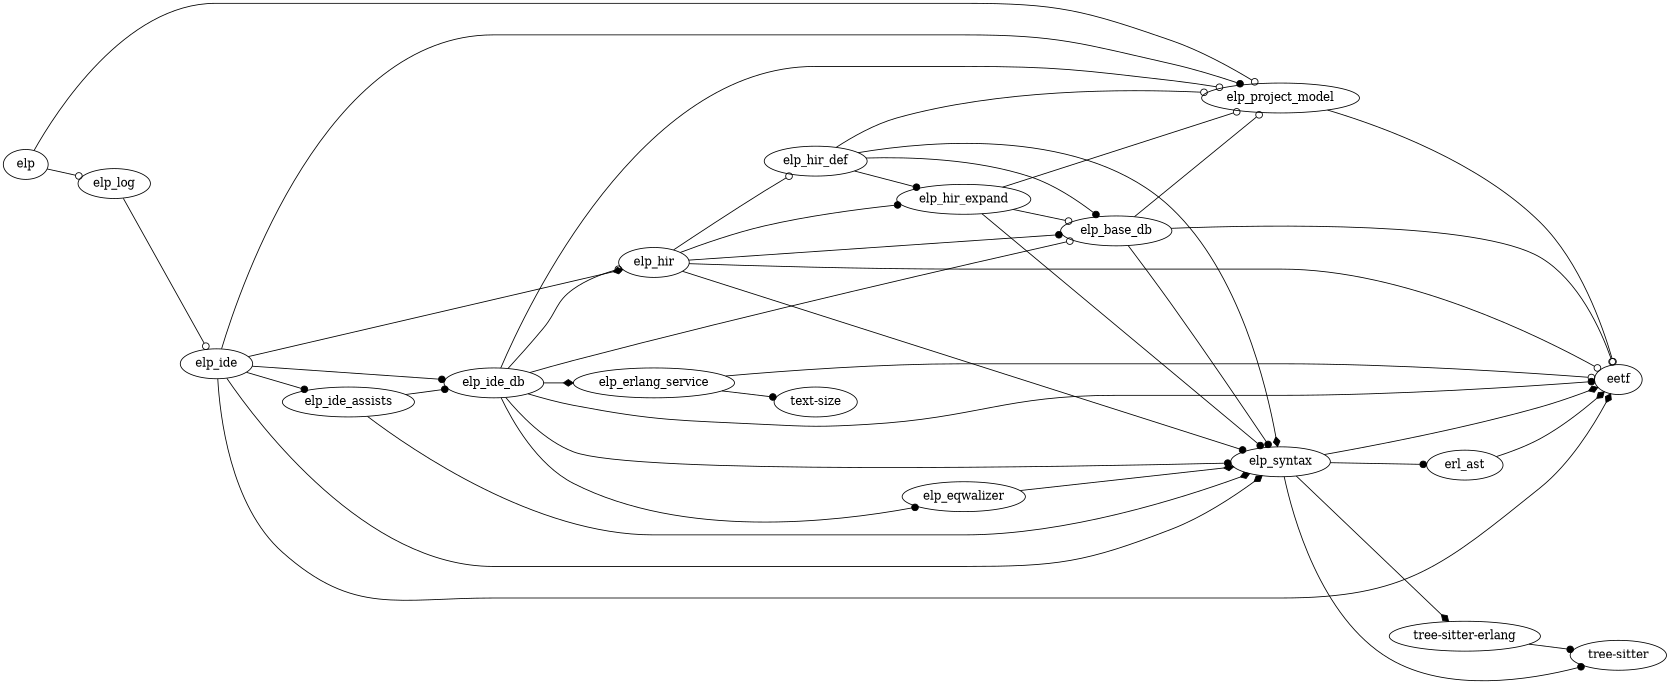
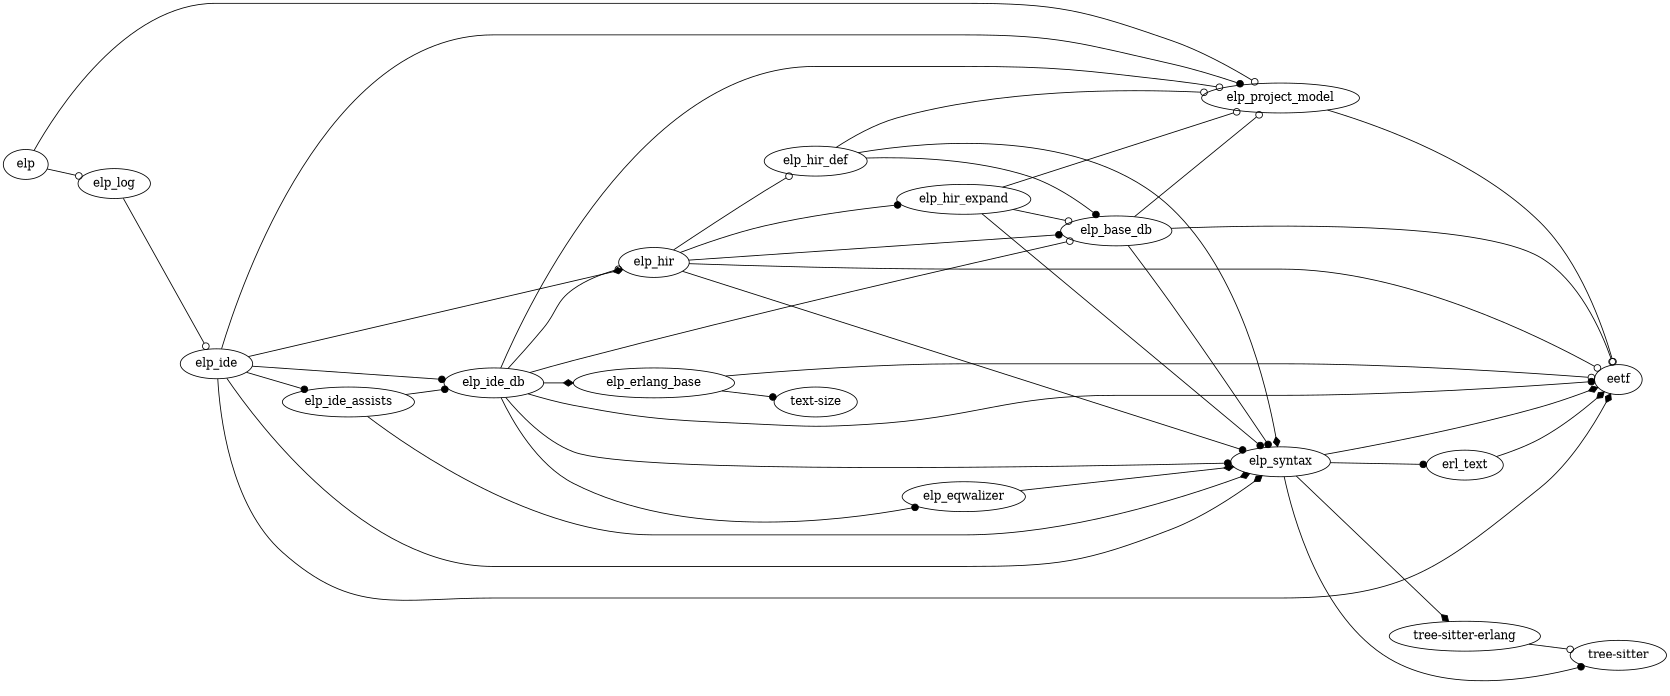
edge "elp_hir_def" -> "elp_hir_expand": removed
node "elp_erlang_service": label "elp_erlang_service" -> "elp_erlang_base"
node "erl_ast": label "erl_ast" -> "erl_text"
edge "tree-sitter-erlang" -> "tree-sitter": arrowhead dot -> odot
